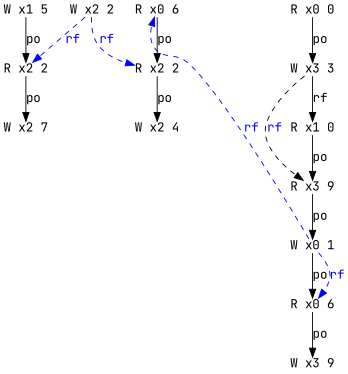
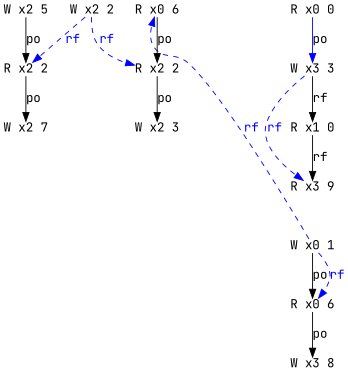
node "W x1 5": label "W x1 5" -> "W x2 5"
edge "R x0 0" -> "W x3 3": color black -> blue
edge "W x3 3" -> "R x3 9": color black -> blue
node "W x2 4": label "W x2 4" -> "W x2 3"
edge "R x1 0" -> "R x3 9": label "po" -> "rf"
edge "R x3 9" -> "W x0 1": removed, label "po"
node "W x3 9": label "W x3 9" -> "W x3 8"
